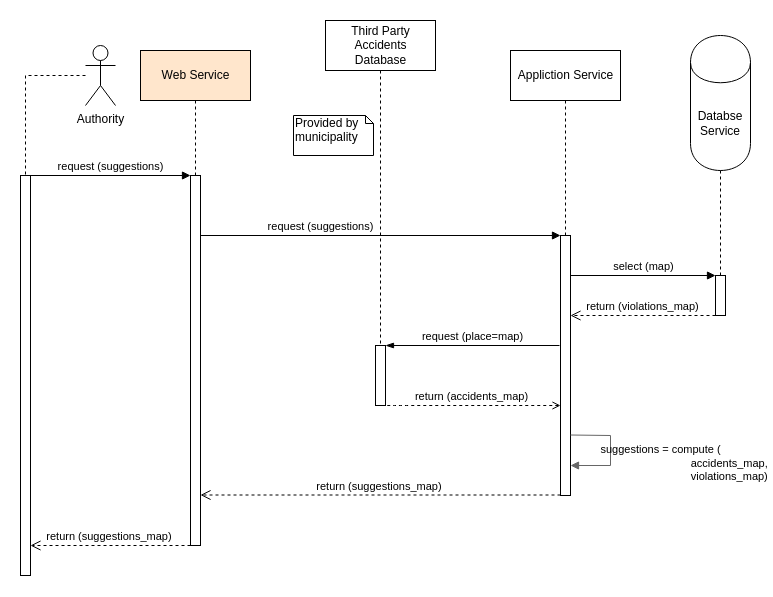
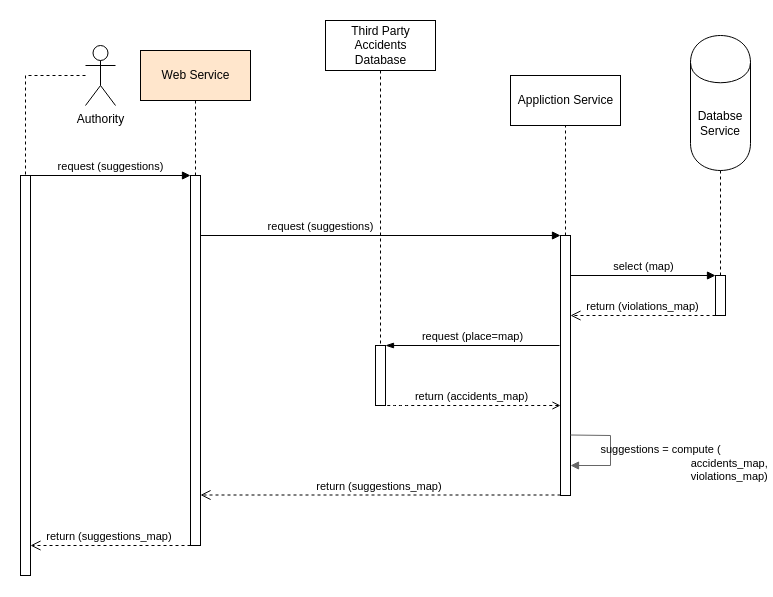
node "Appliction Service": moved (566, 76) -> (566, 101)
node "Provided by municipality": removed
